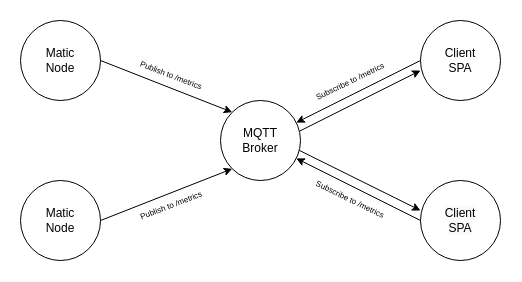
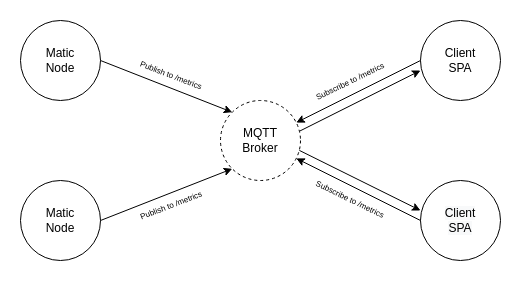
node "MQTT Broker": style solid -> dashed
